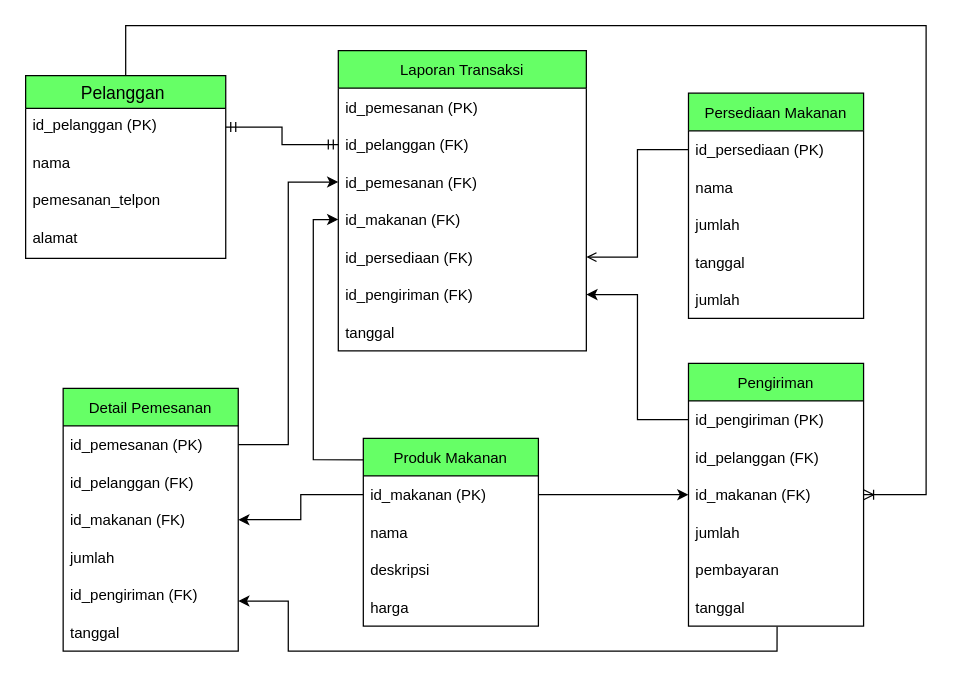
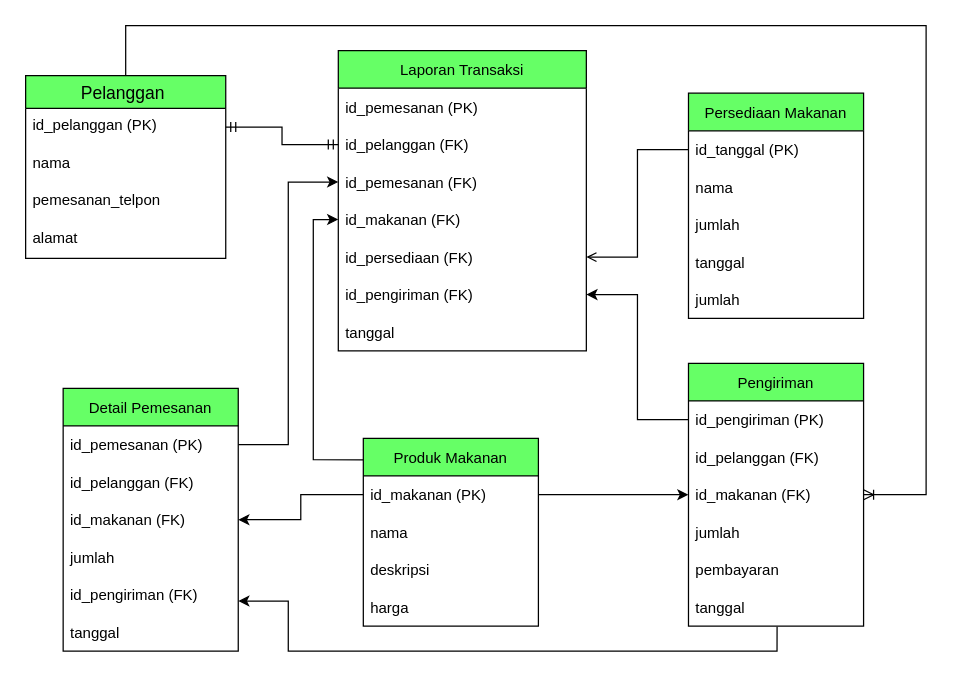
node "id_persediaan (PK)": label "id_persediaan (PK)" -> "id_tanggal (PK)"
